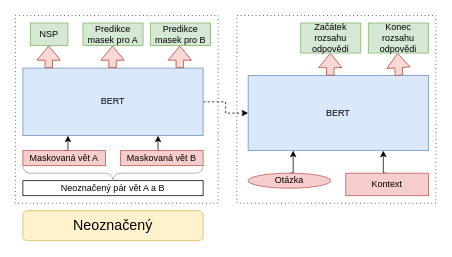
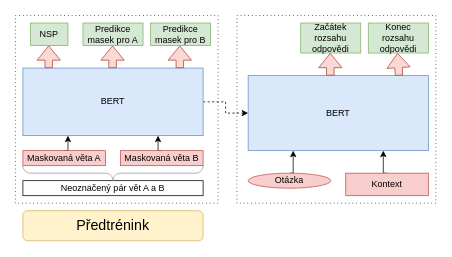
node "Maskovaná vět A": label "Maskovaná vět A" -> "Maskovaná věta A"
node "Maskovaná vět B": label "Maskovaná vět B" -> "Maskovaná věta B"
node "Neoznačený": label "Neoznačený" -> "Předtrénink"
